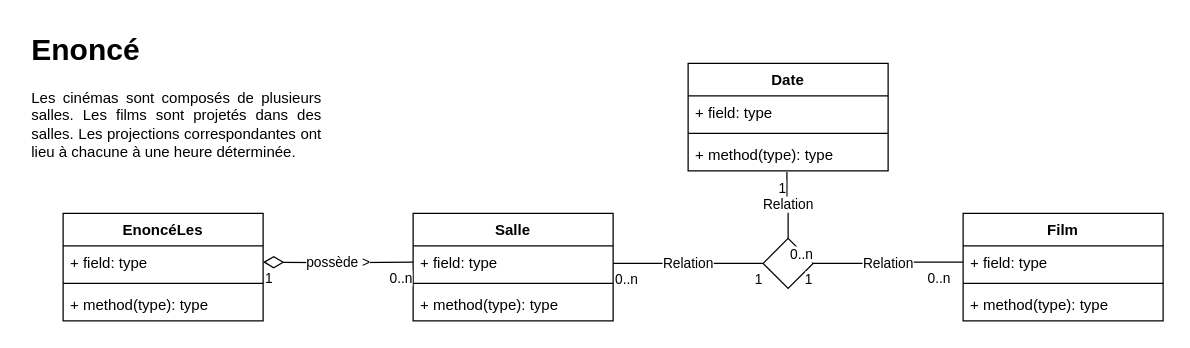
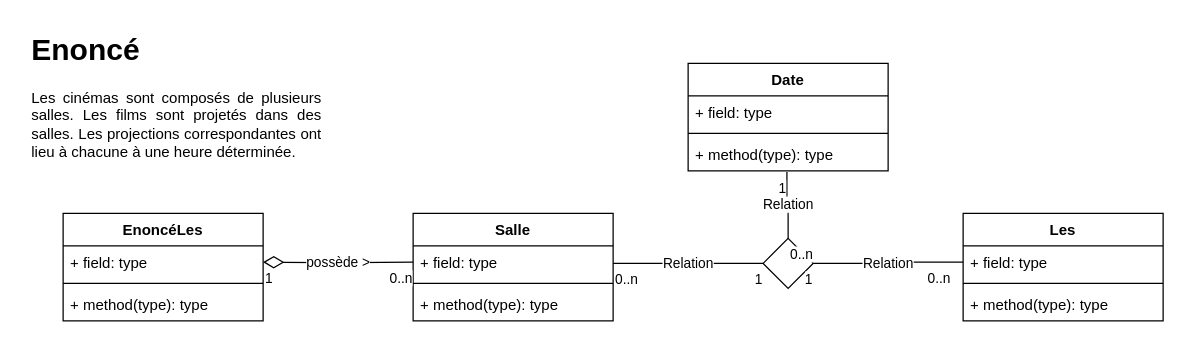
node "Film": label "Film" -> "Les"
